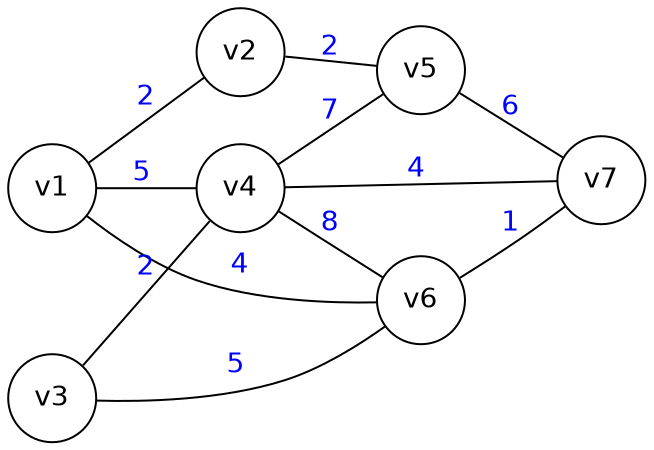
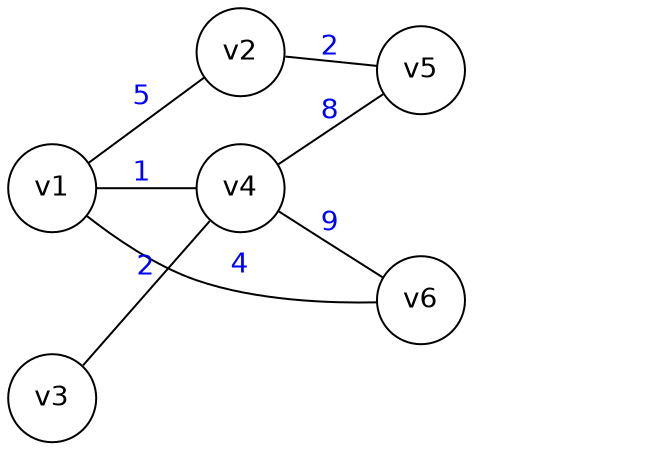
edge "v2" -- "v1": label "2" -> "5 "
edge "v5" -- "v4": label "7" -> "8"
edge "v1" -- "v4": label "5 " -> "1 "
node "v7": removed
edge "v4" -- "v6": label "8" -> "9"
edge "v6" -- "v3": removed, label "5"
